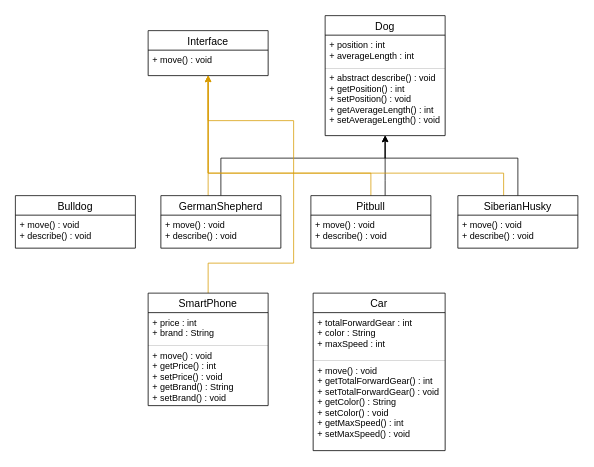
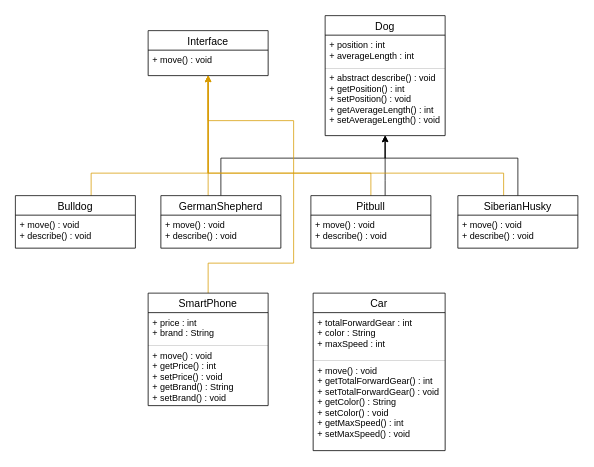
edge "Bulldog" -> "Interface": added
